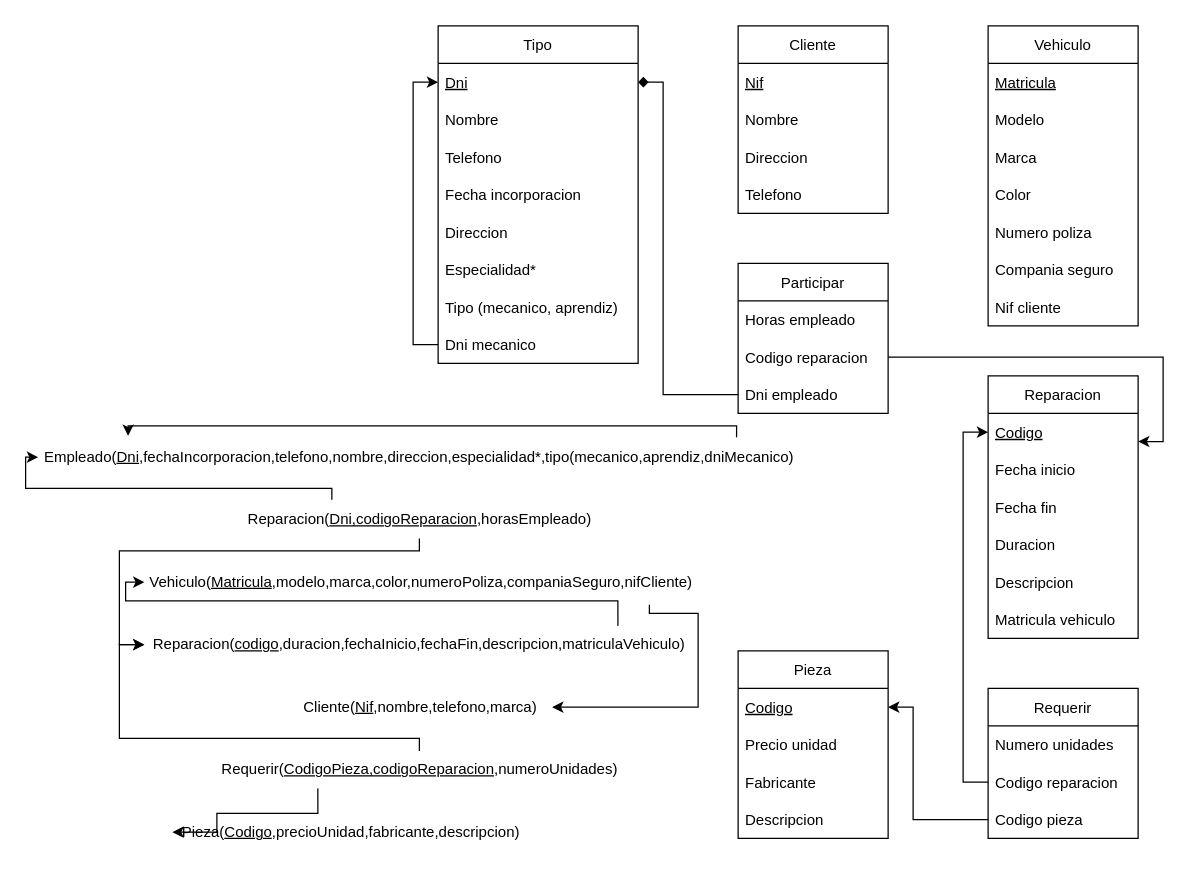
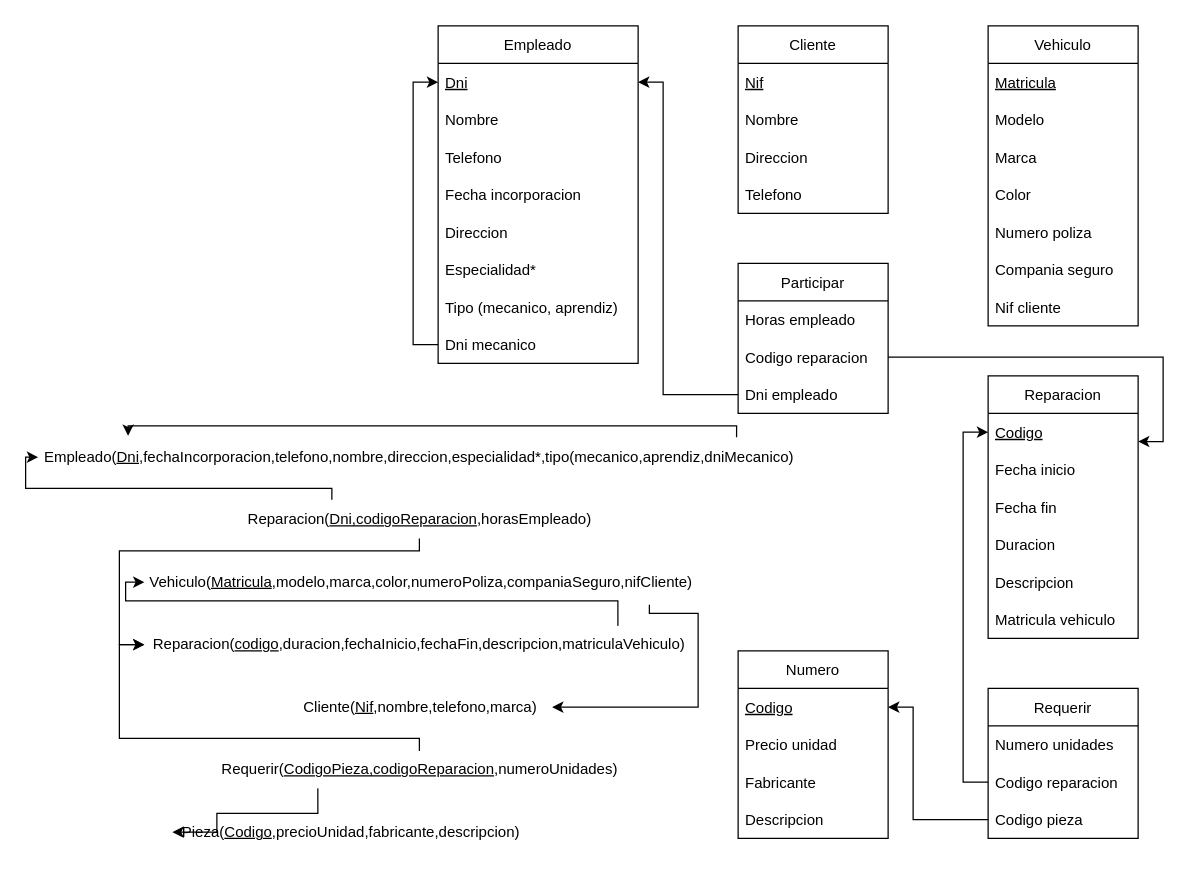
node "Tipo": label "Tipo" -> "Empleado"
edge "Dni empleado" -> "Dni": arrowhead diamond -> classic
node "Pieza": label "Pieza" -> "Numero"
